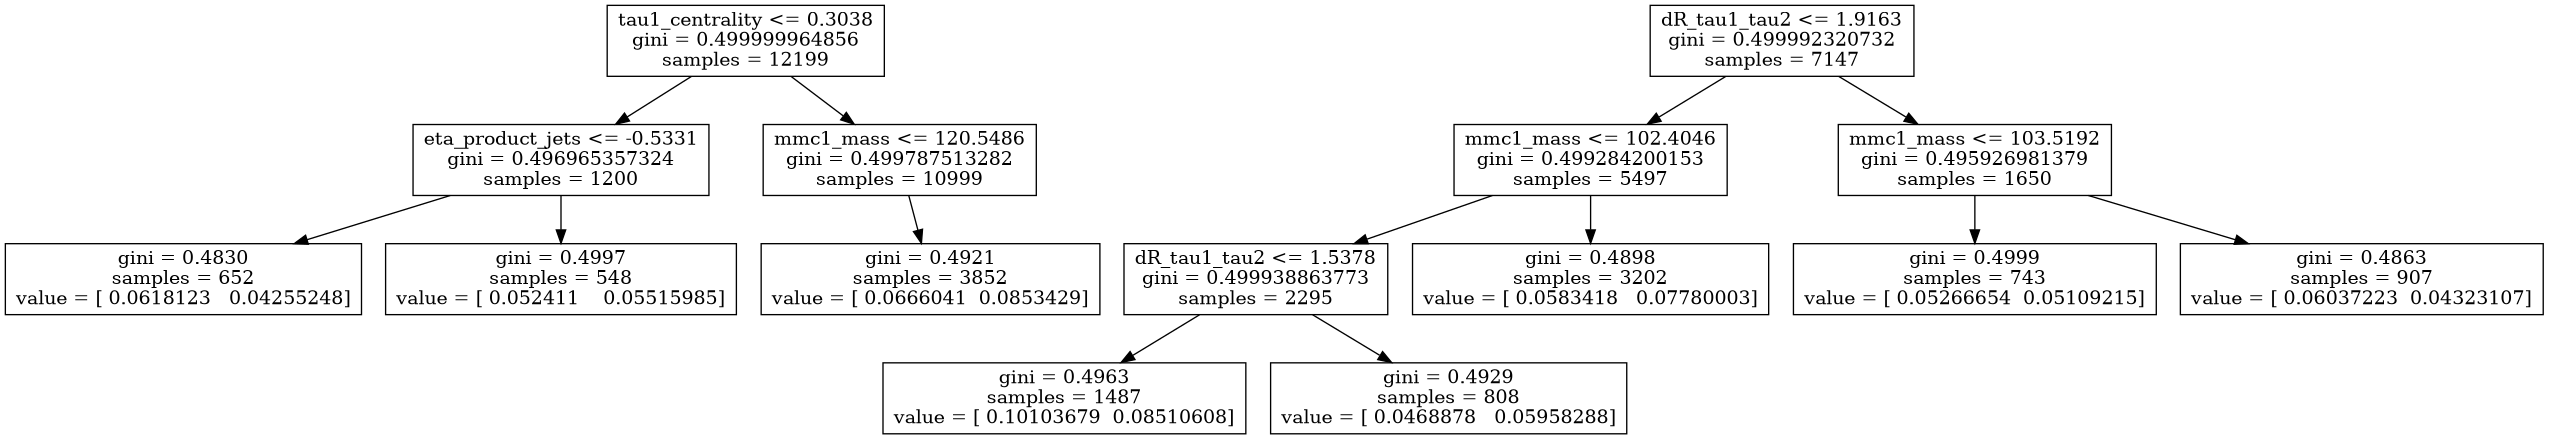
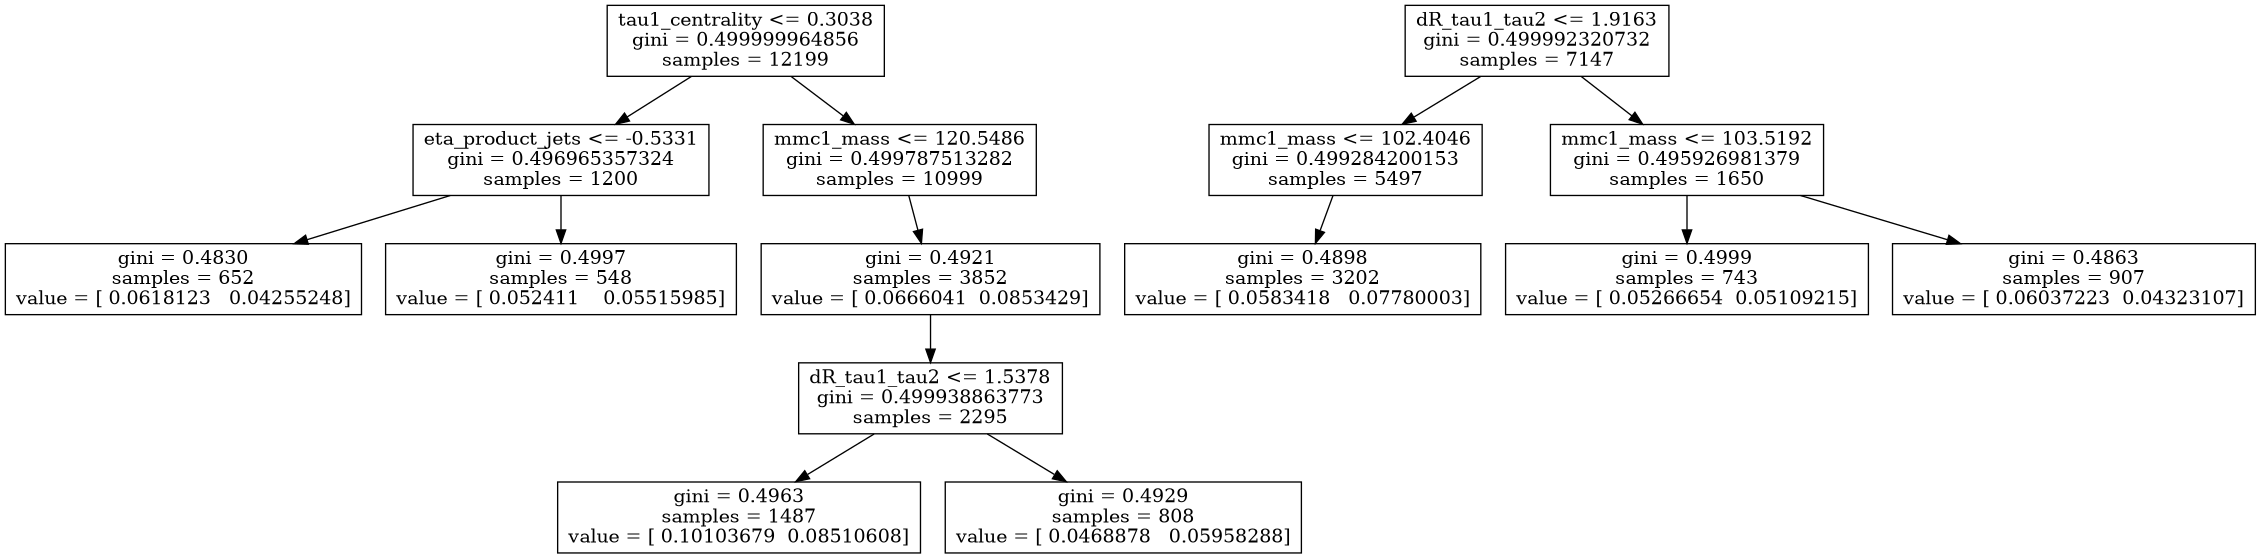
edge "mmc1_mass <= 102.4046 gini = 0.499284200153 samples = 5497" -> "dR_tau1_tau2 <= 1.5378 gini = 0.499938863773 samples = 2295": now "gini = 0.4921 samples = 3852 value = [ 0.0666041  0.0853429]" -> "dR_tau1_tau2 <= 1.5378 gini = 0.499938863773 samples = 2295"
